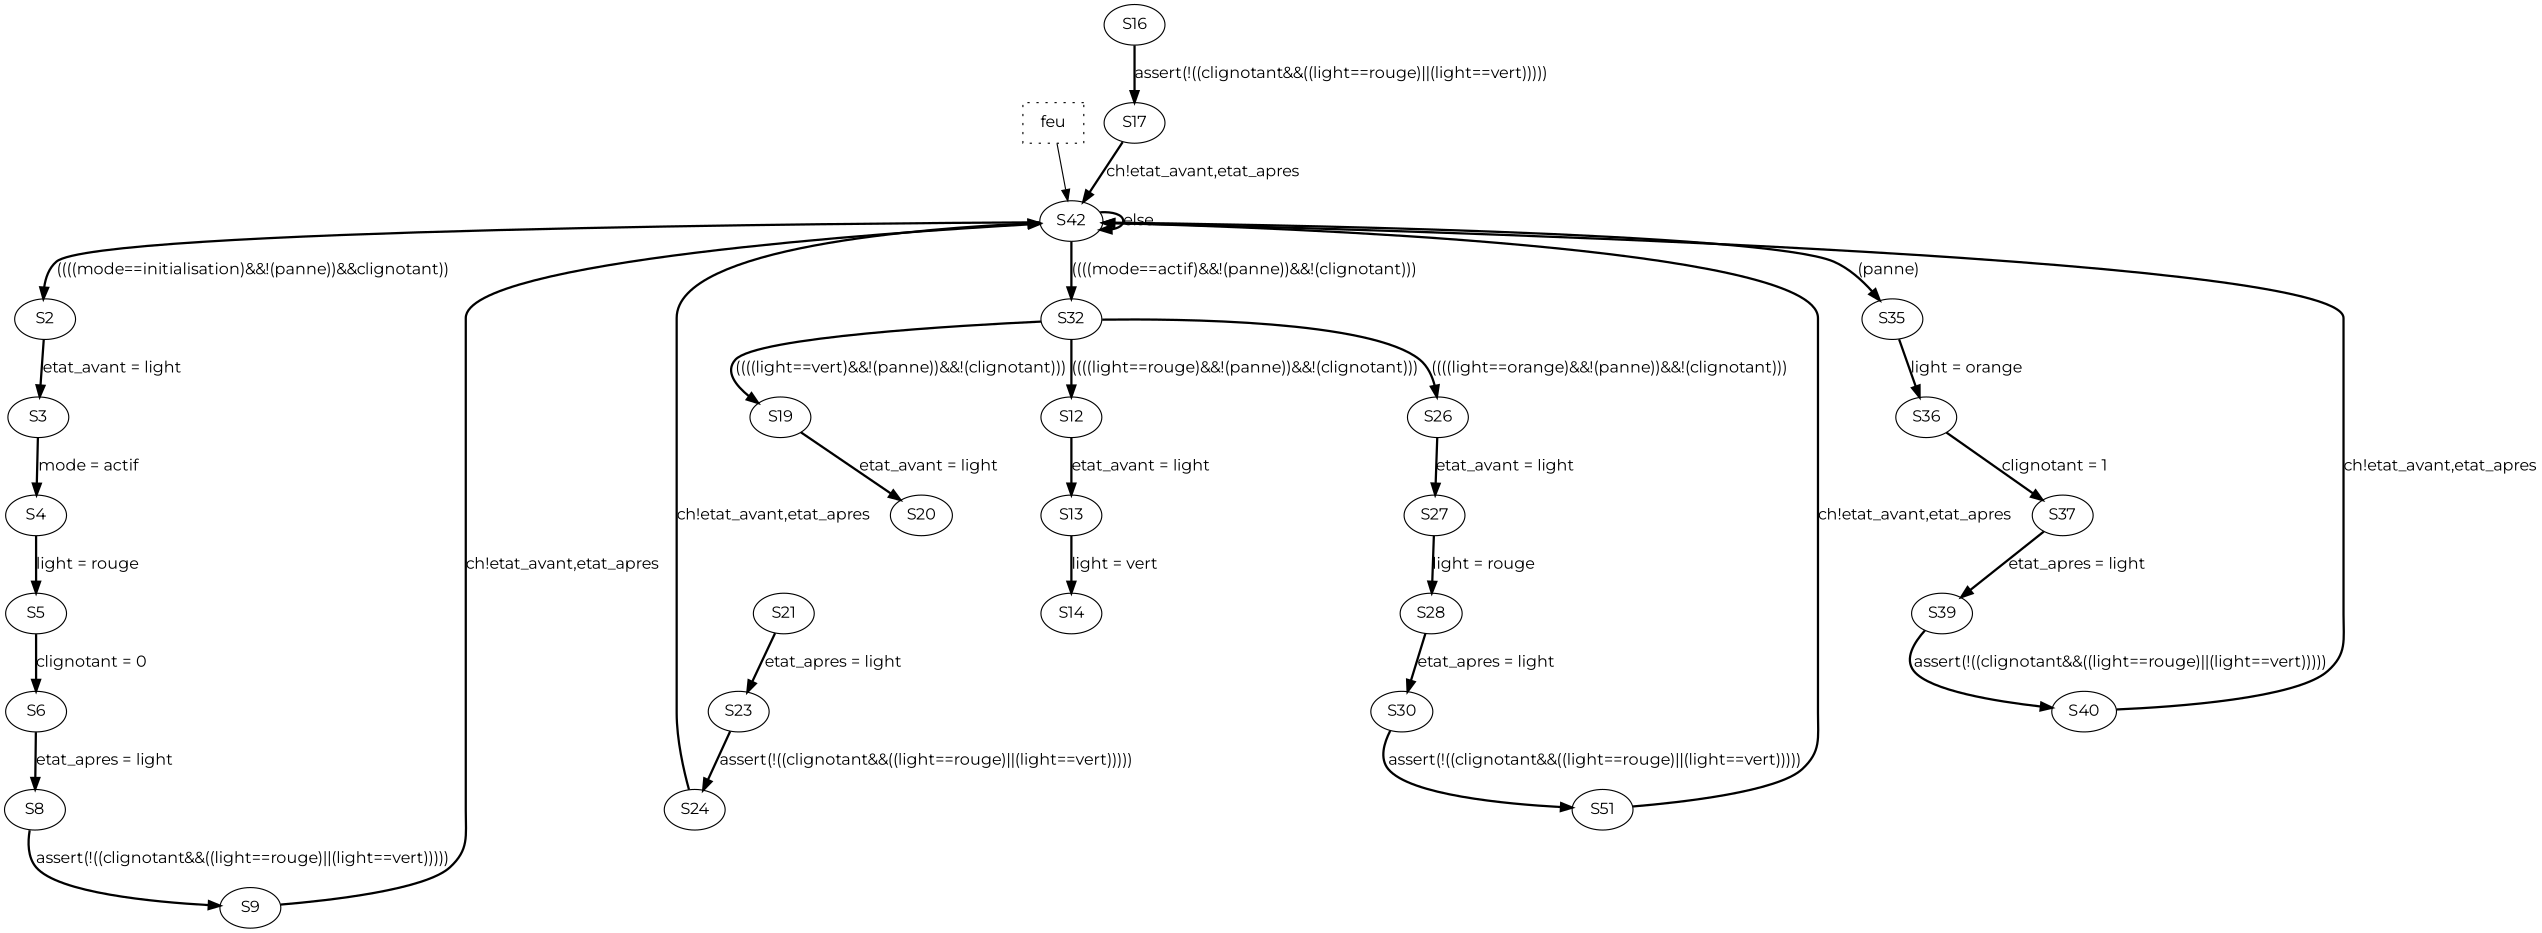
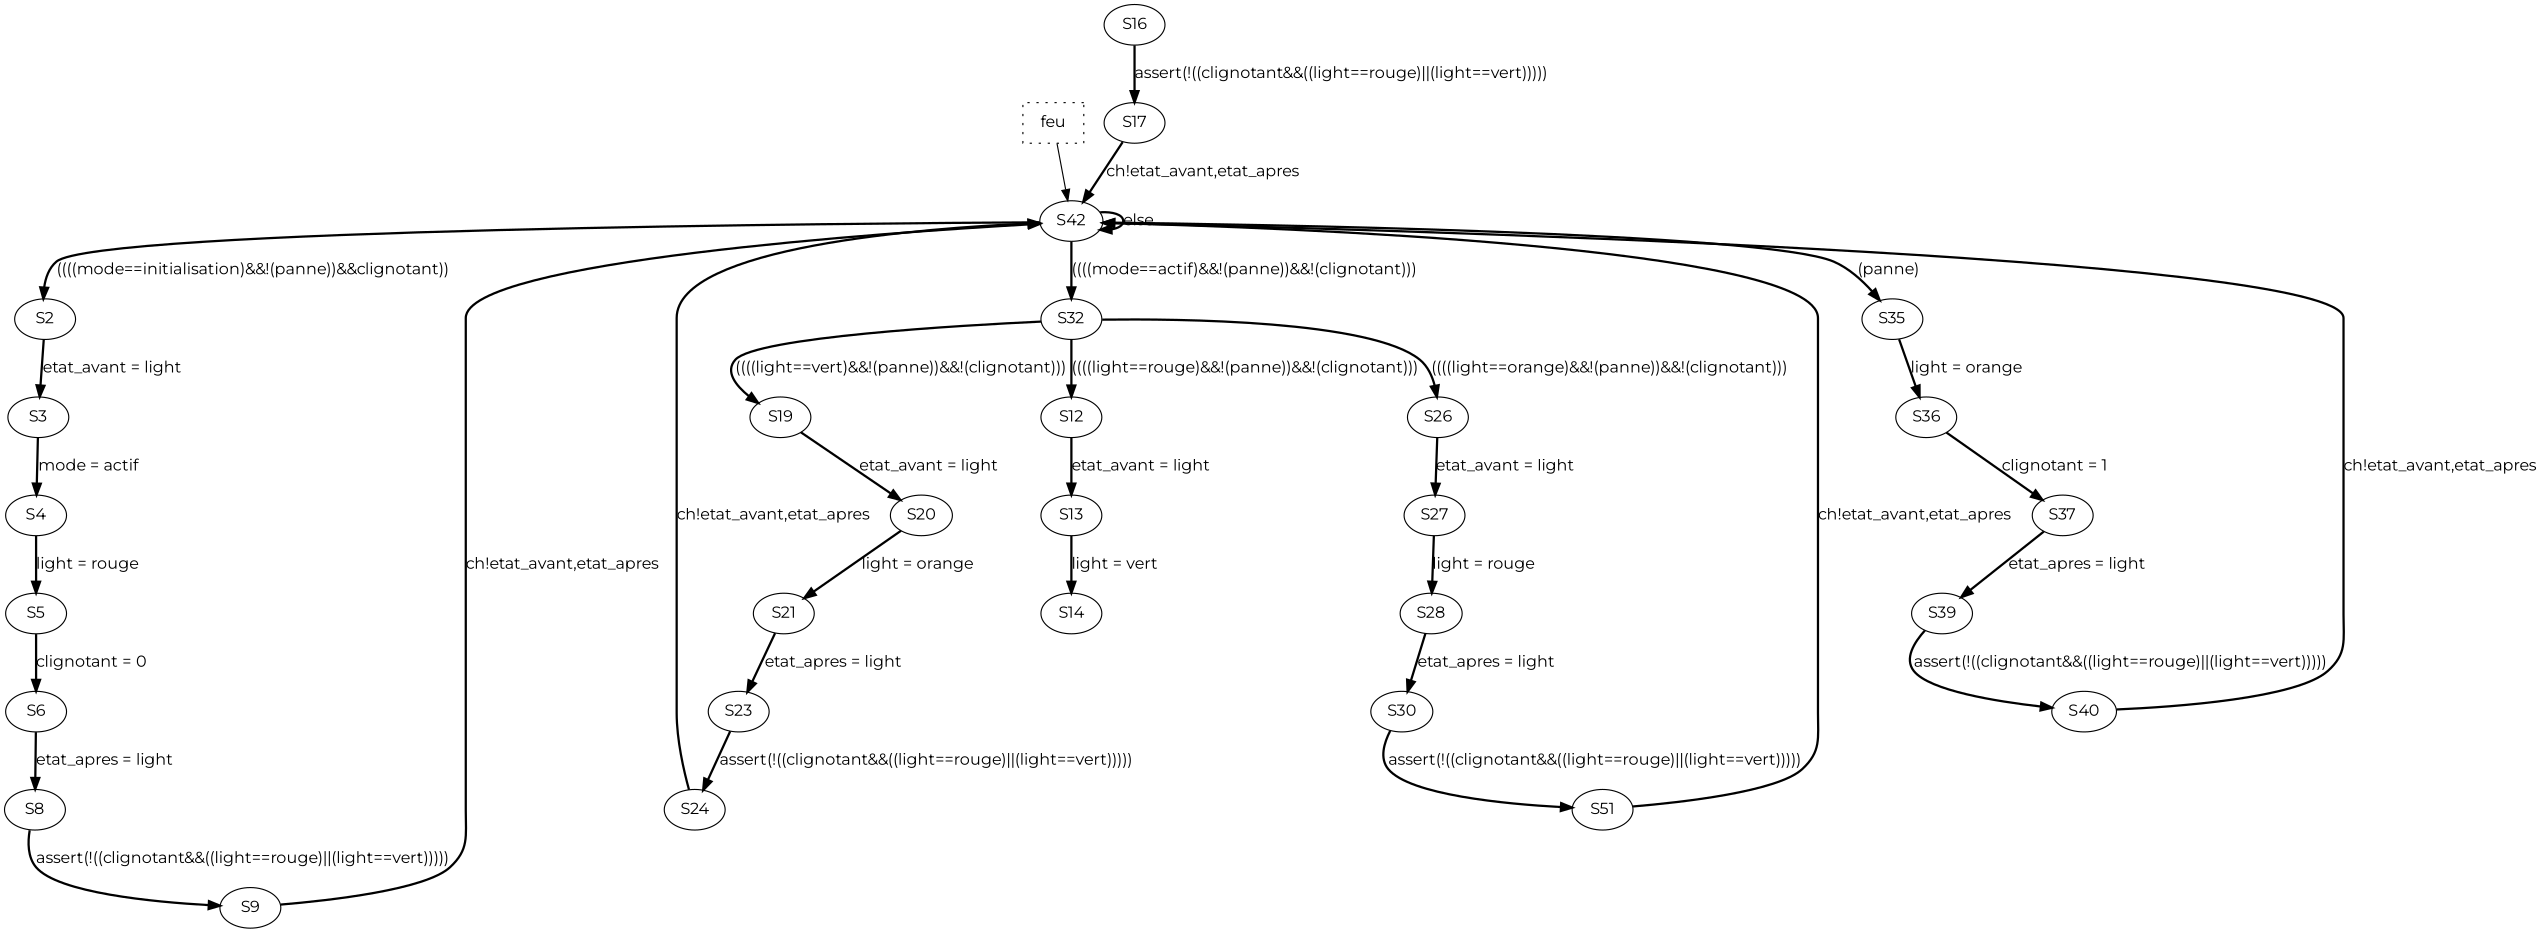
edge "S20" -> "S21": added, label "light = orange"
